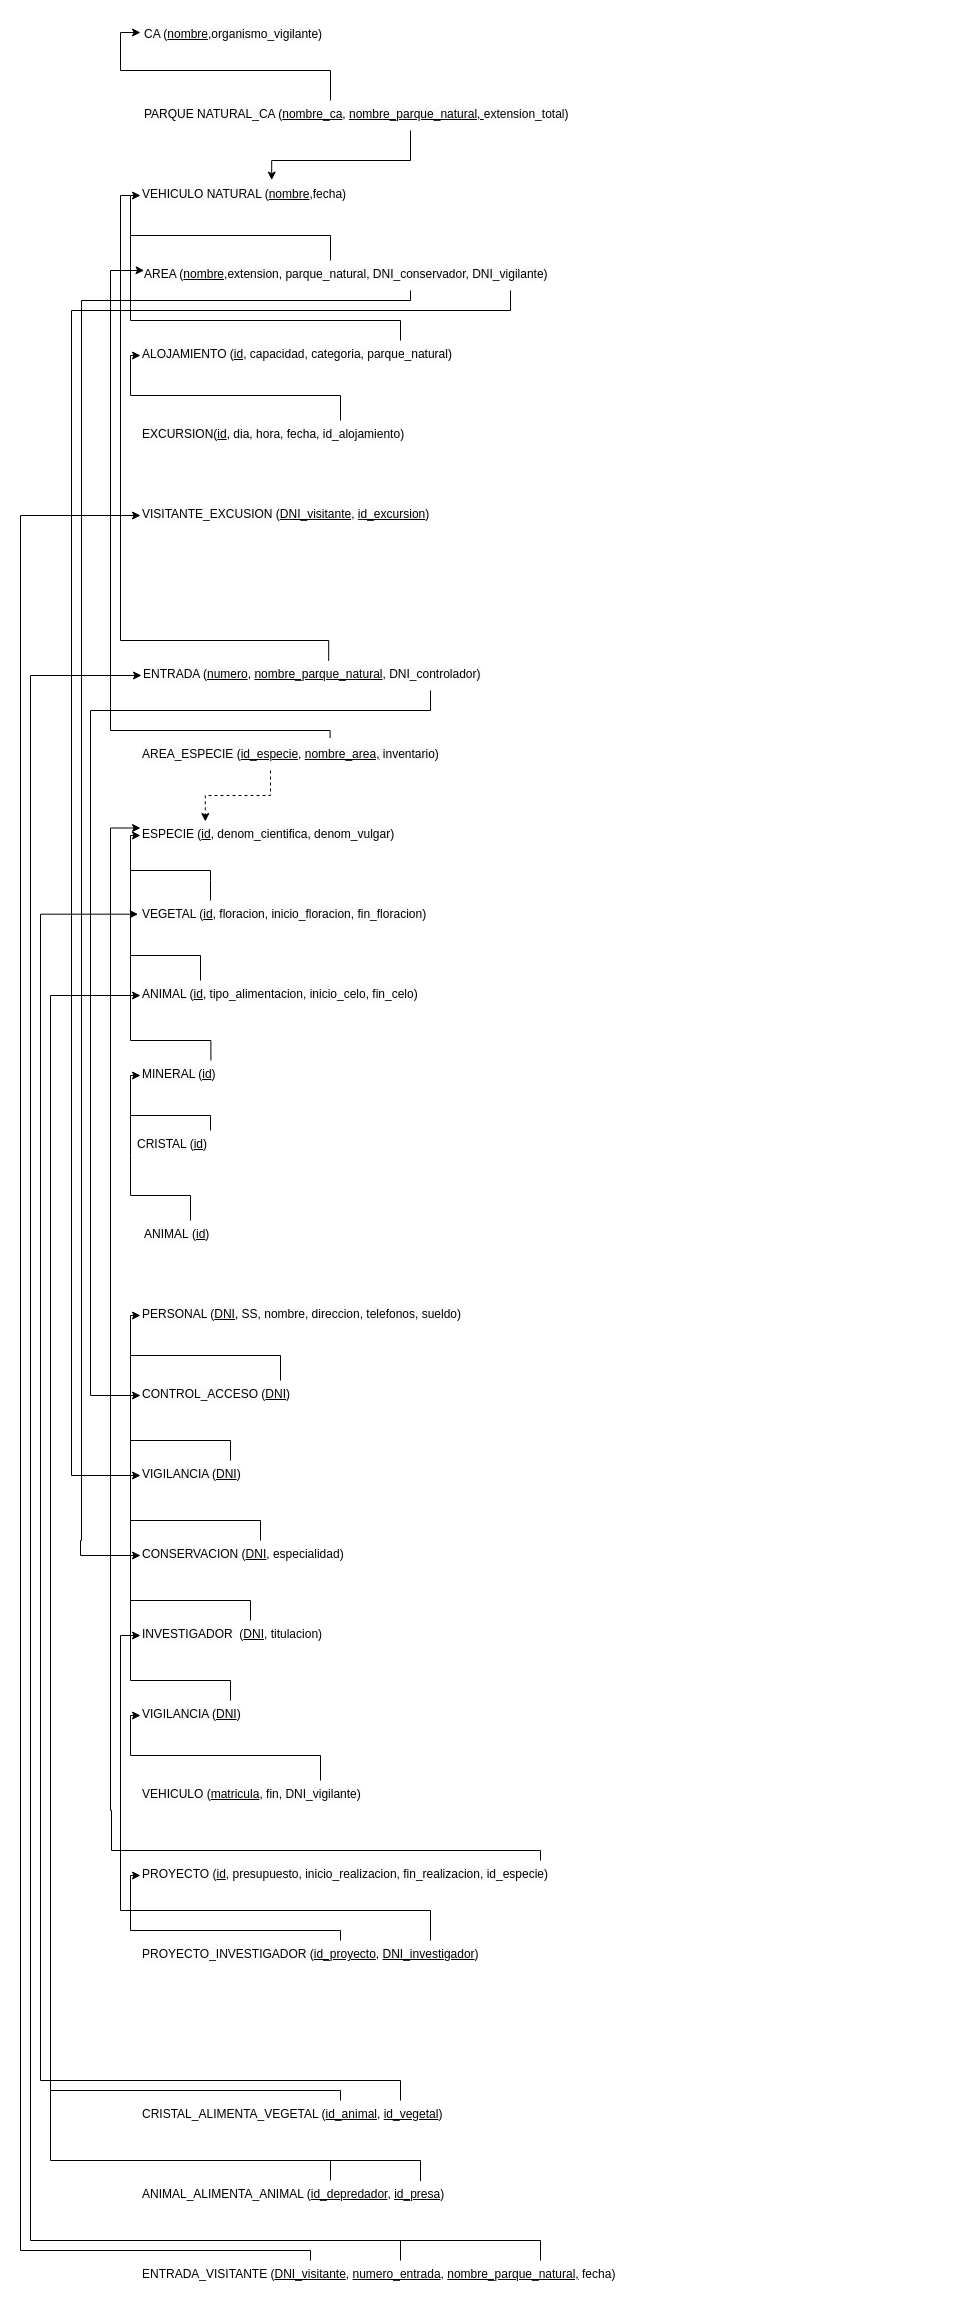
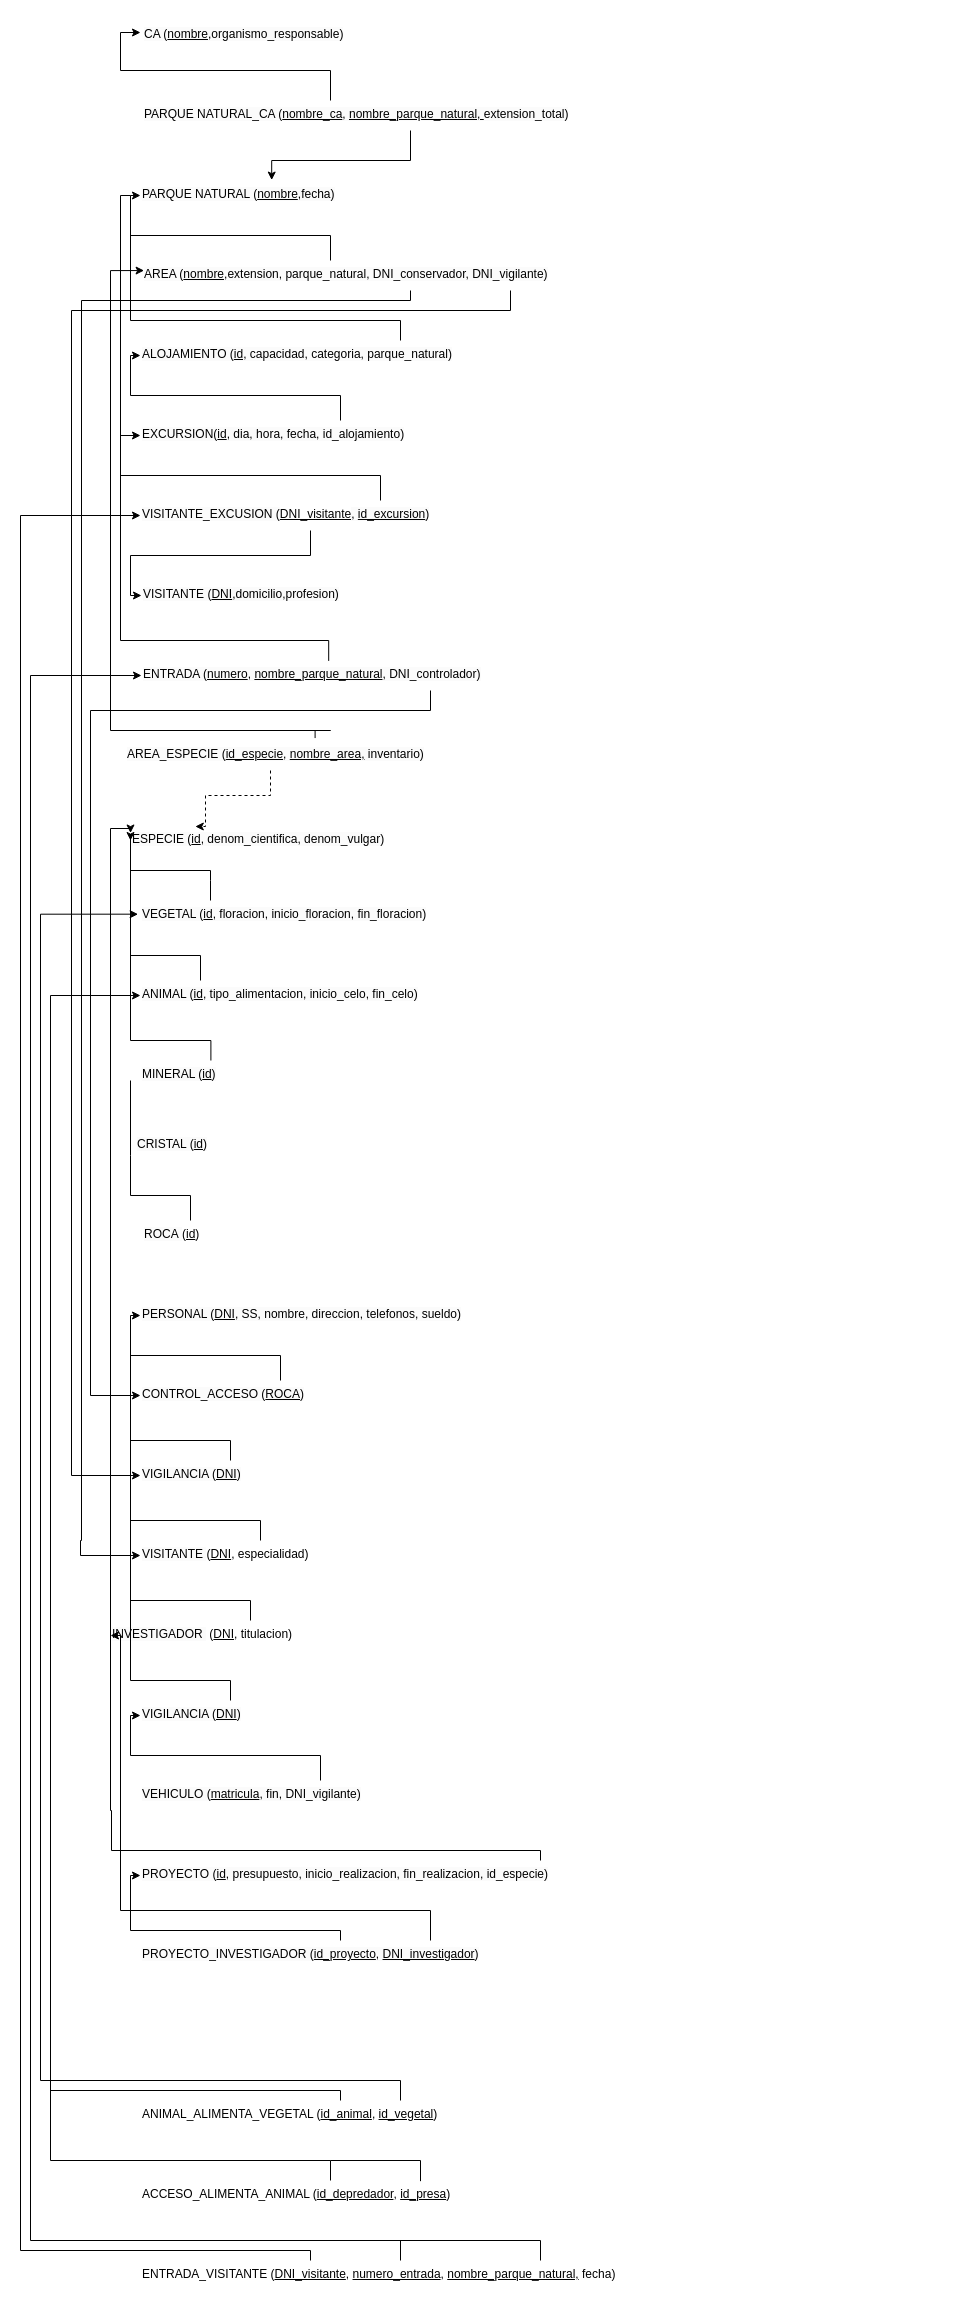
node "CA (nombre,organismo_vigilante)": label "CA (nombre,organismo_vigilante)" -> "CA (nombre,organismo_responsable)"
node "VEHICULO NATURAL (nombre,fecha)": label "VEHICULO NATURAL (nombre,fecha)" -> "PARQUE NATURAL (nombre,fecha)"
edge "VISITANTE_EXCUSION (DNI_visitante, id_excursion)" -> "EXCURSION(id, dia, hora, fecha, id_alojamiento)": added
edge "VISITANTE_EXCUSION (DNI_visitante, id_excursion)" -> "VISITANTE (DNI,domicilio,profesion)": added
node "VISITANTE (DNI,domicilio,profesion)": added
node "AREA_ESPECIE (id_especie, nombre_area, inventario)": moved (541, 756) -> (526, 756)
node "ESPECIE (id, denom_cientifica, denom_vulgar)": moved (541, 836) -> (531, 841)
edge "CRISTAL (id)" -> "MINERAL (id)": removed
node "ANIMAL (id)": label "ANIMAL (id)" -> "ROCA (id)"
node "CONTROL_ACCESO (DNI)": label "CONTROL_ACCESO (DNI)" -> "CONTROL_ACCESO (ROCA)"
node "CONSERVACION (DNI, especialidad)": label "CONSERVACION (DNI, especialidad)" -> "VISITANTE (DNI, especialidad)"
node "INVESTIGADOR (DNI, titulacion)": moved (541, 1636) -> (511, 1636)
node "CRISTAL_ALIMENTA_VEGETAL (id_animal, id_vegetal)": label "CRISTAL_ALIMENTA_VEGETAL (id_animal, id_vegetal)" -> "ANIMAL_ALIMENTA_VEGETAL (id_animal, id_vegetal)"
node "ANIMAL_ALIMENTA_ANIMAL (id_depredador, id_presa)": label "ANIMAL_ALIMENTA_ANIMAL (id_depredador, id_presa)" -> "ACCESO_ALIMENTA_ANIMAL (id_depredador, id_presa)"
